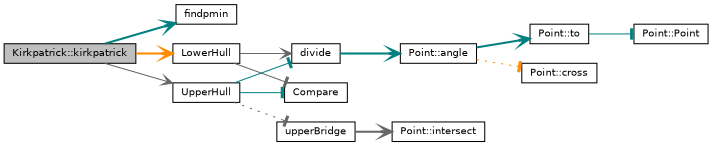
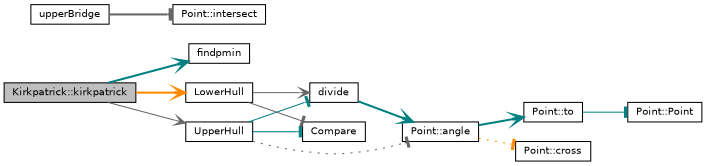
edge "UpperHull" -> "upperBridge": now "UpperHull" -> "Point::angle"
edge "upperBridge" -> "Point::intersect": arrowhead vee -> tee
